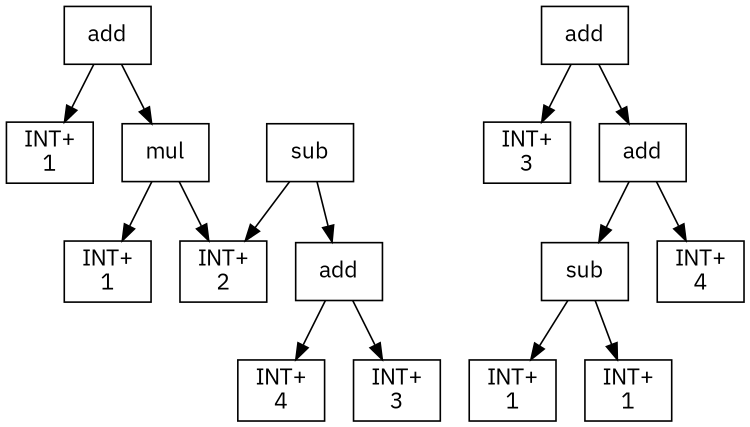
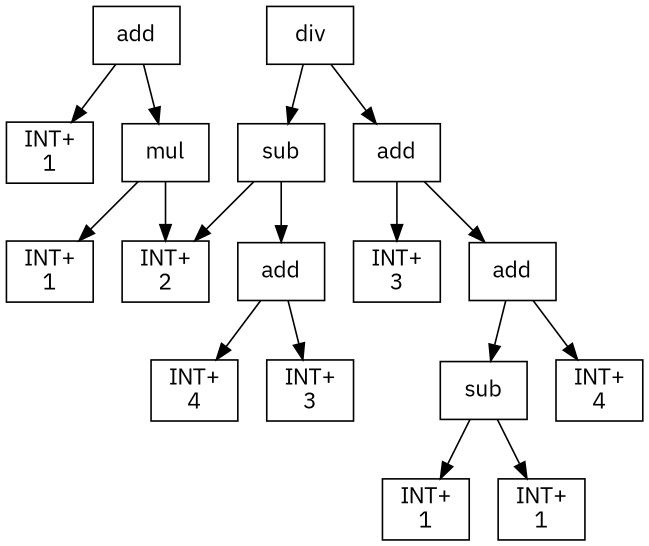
node "div": added
